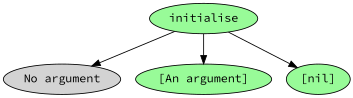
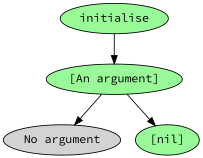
edge "initialise" -> "No argument": now "[An argument]" -> "No argument"
edge "initialise" -> "[nil]": now "[An argument]" -> "[nil]"
